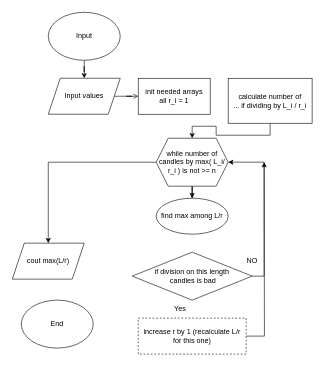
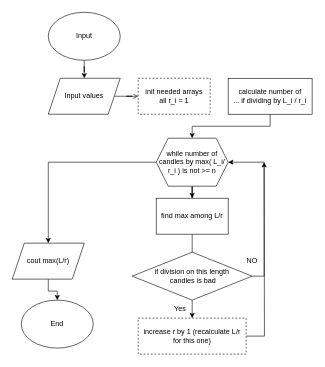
node "init needed arrays all r_i = 1": style solid -> dashed
node "calculate number of ... if dividing by L_i / r_i": size 84x45 -> 84x36
node "find max among L/r": shape ellipse -> rectangle
edge "cout max(L/r)" -> "End": added
edge "find max among L/r" -> "increase r by 1 (recalculate L/r for this one)": added
